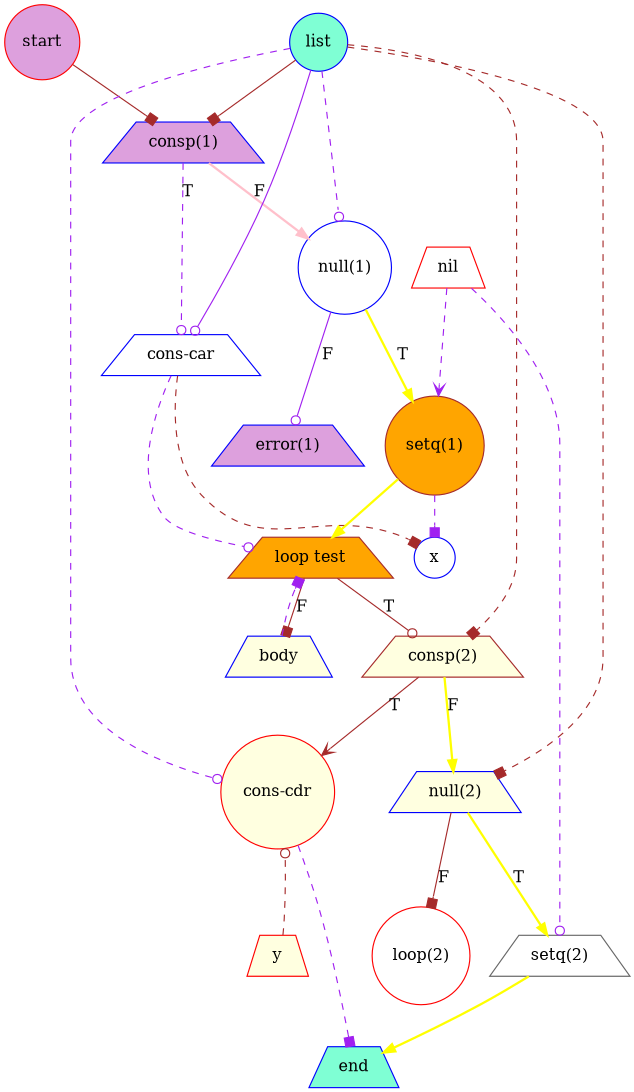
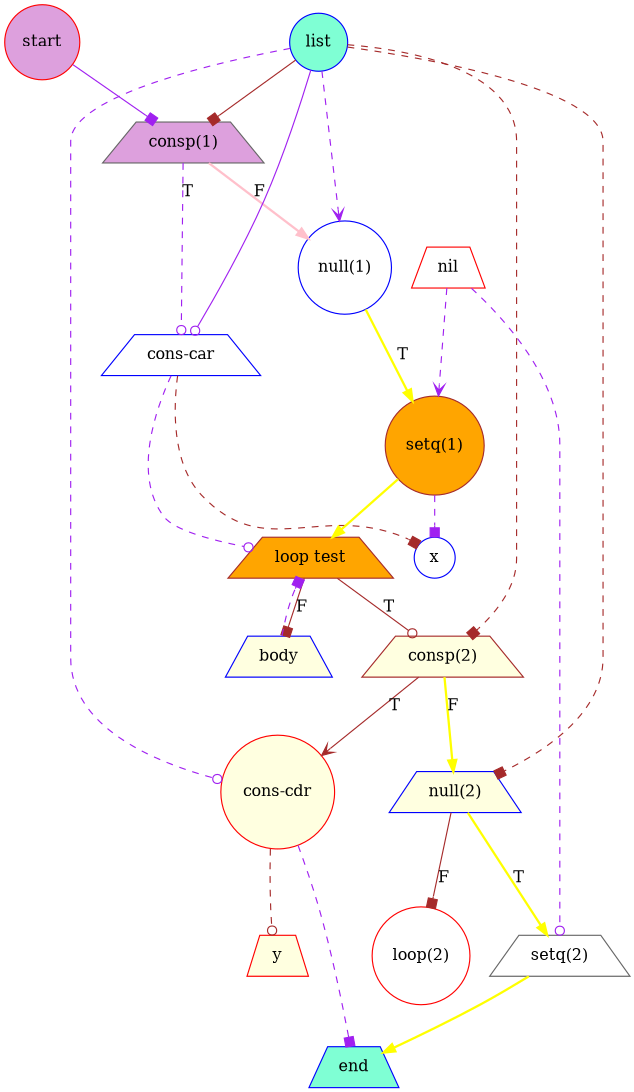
edge "start" -> "consp(1)": color brown -> purple
edge "list" -> "null(1)": arrowhead odot -> vee
node "consp(1)": color blue -> gray40
node "error(1)": removed
edge "y" -> "cons-cdr": reversed
